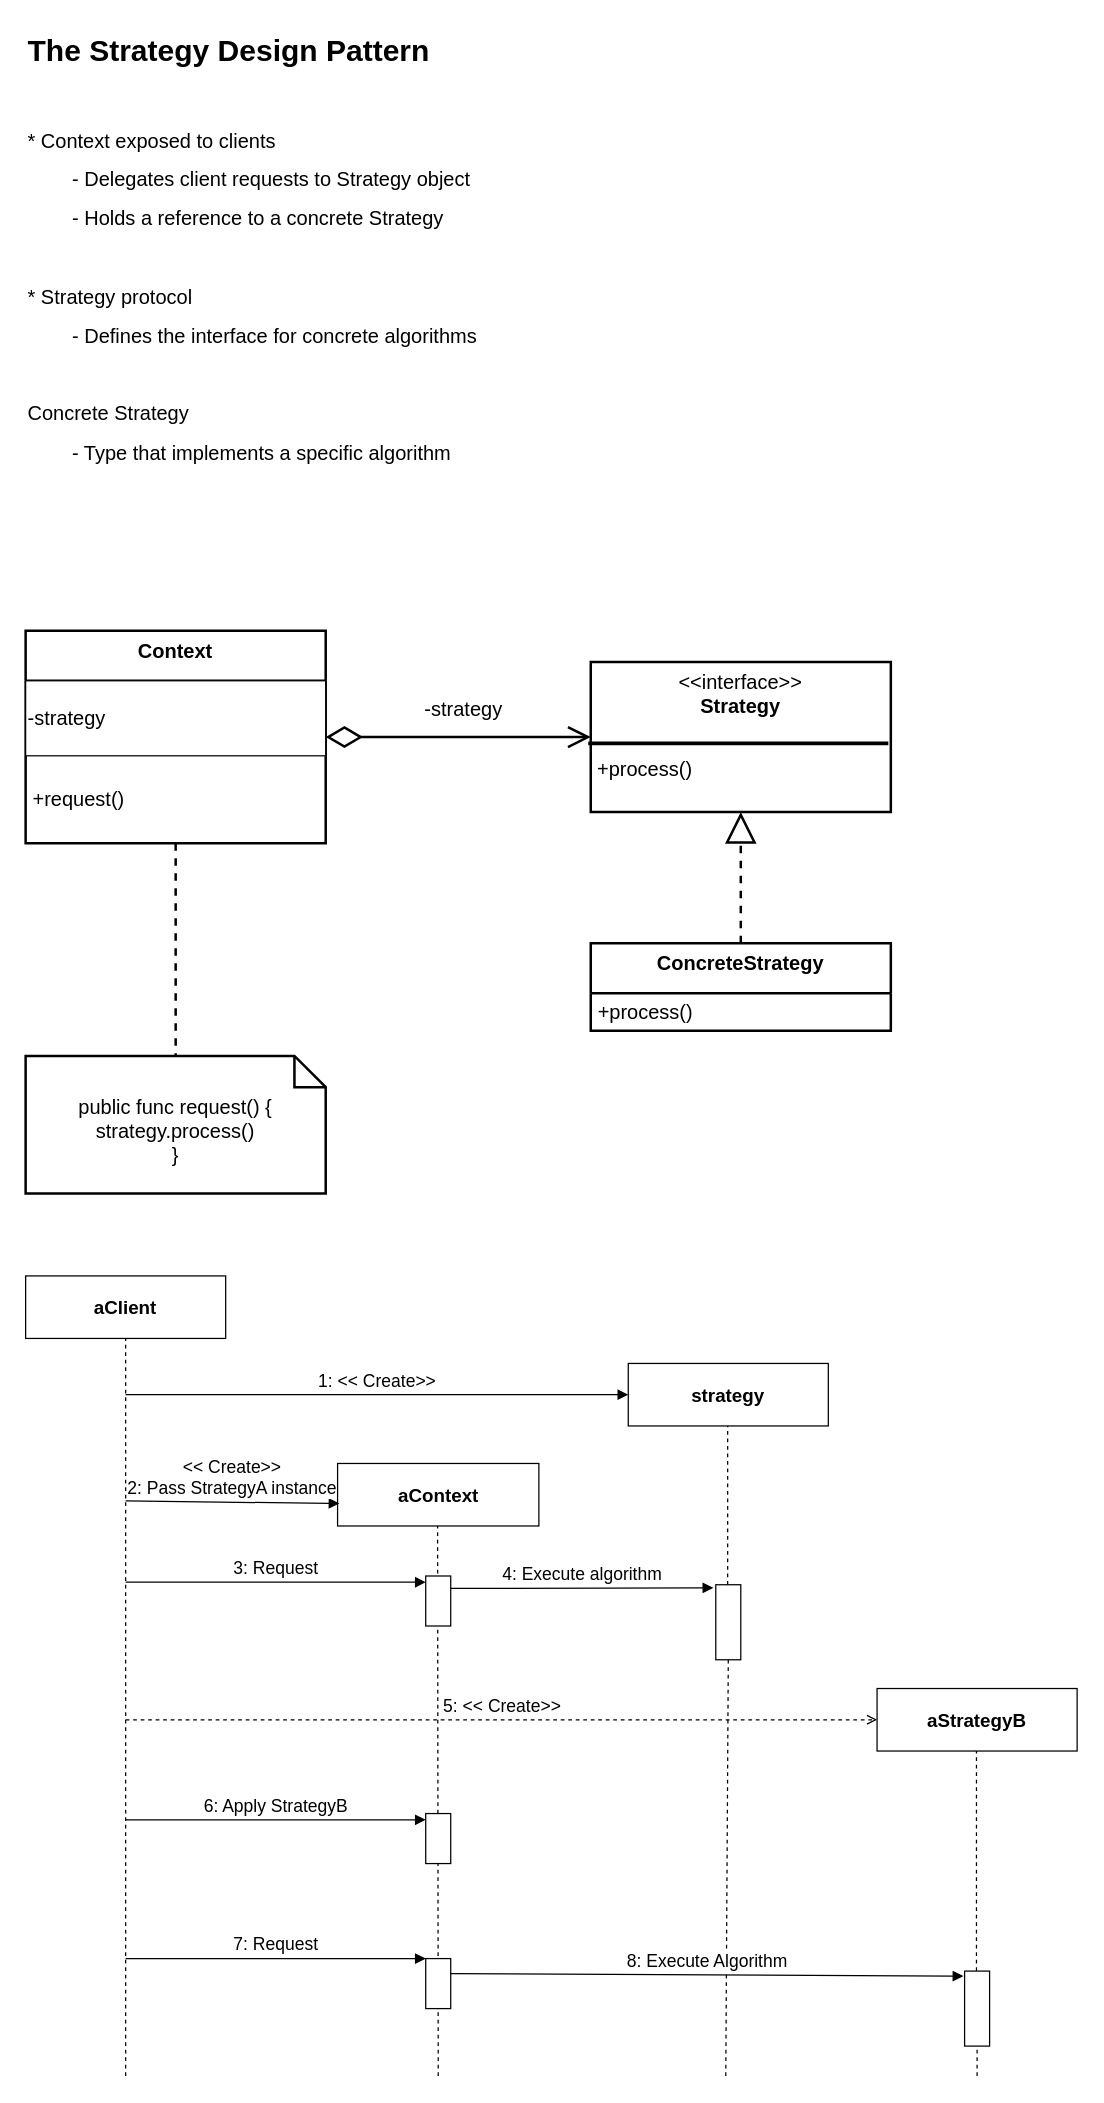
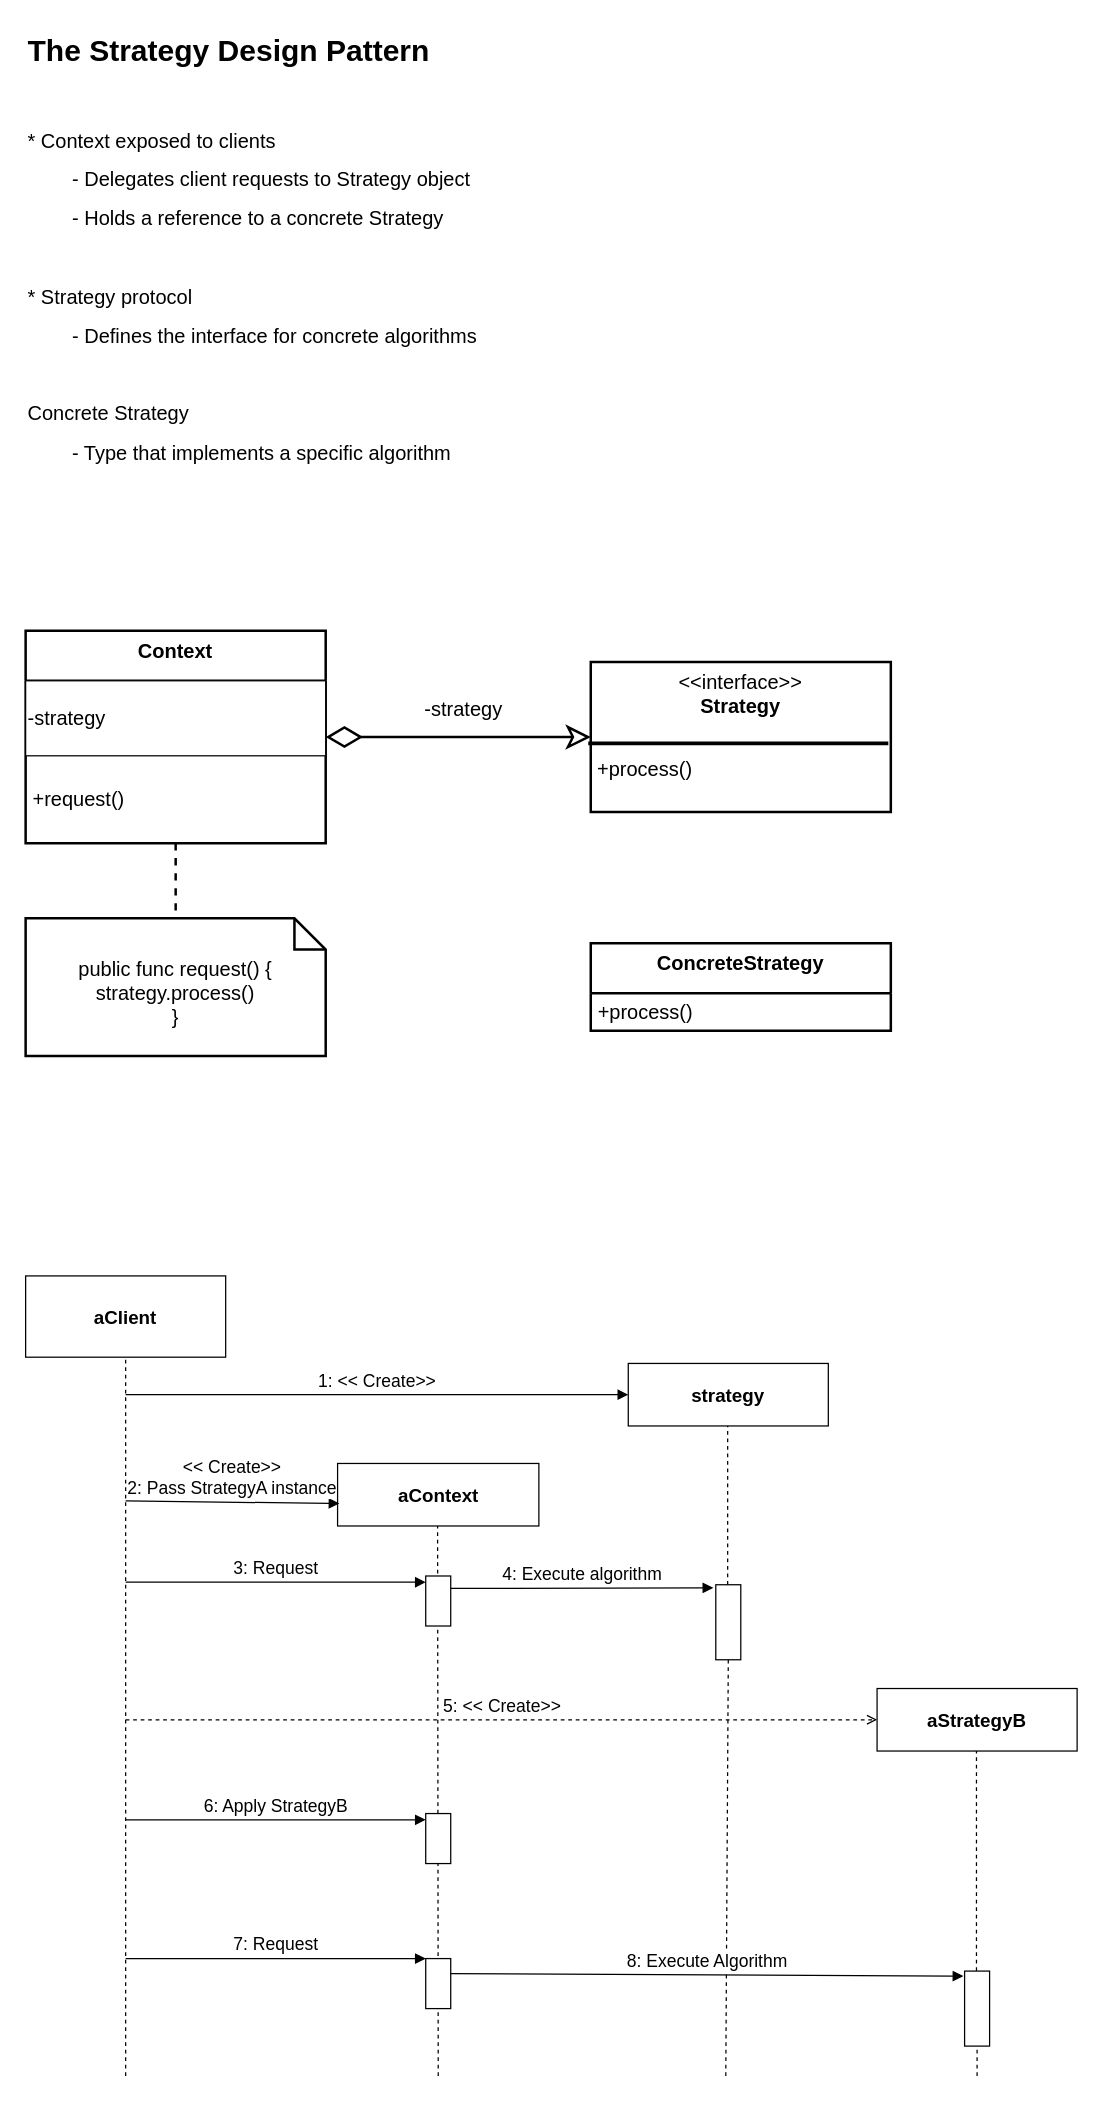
edge "Context" -- "<<interface>> Strategy": arrowhead open -> classic
edge "ConcreteStrategy" -> "<<interface>> Strategy": removed
node "public func request() { strategy.process() }": moved (176, 1124) -> (176, 987)
node "aClient": size 200x63 -> 200x81
